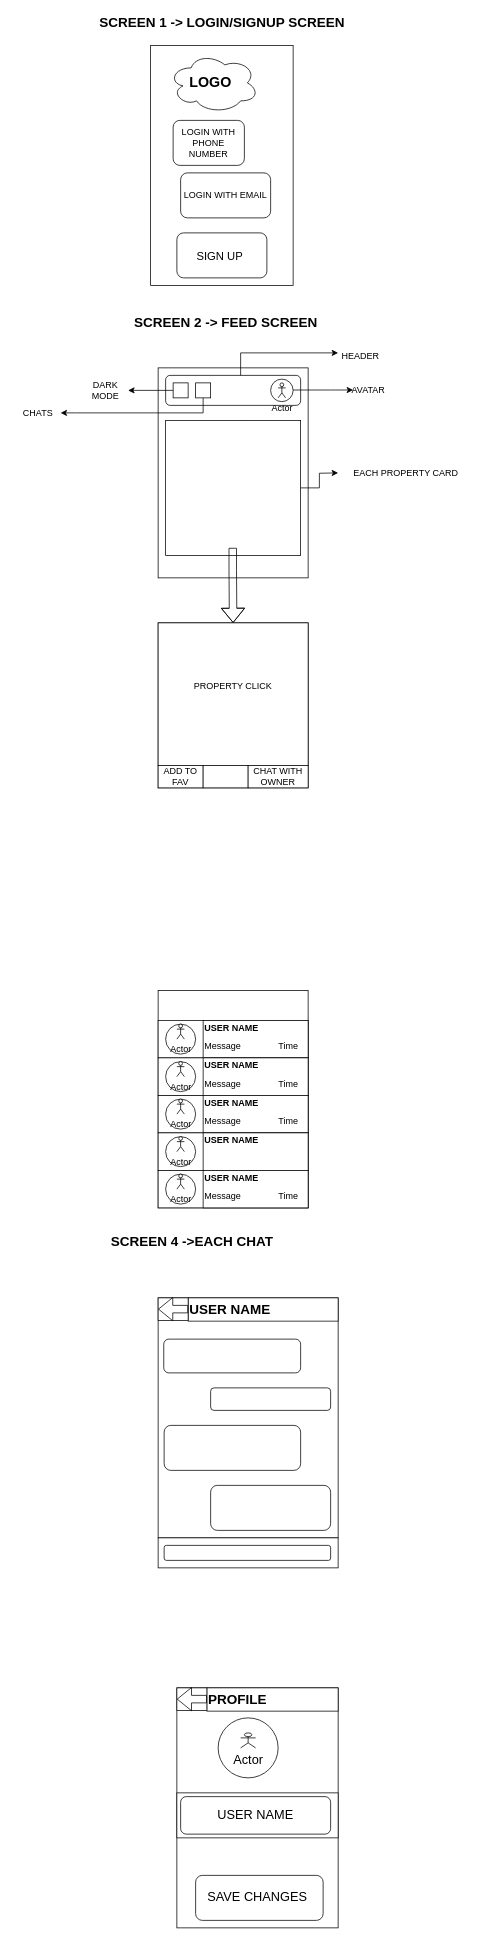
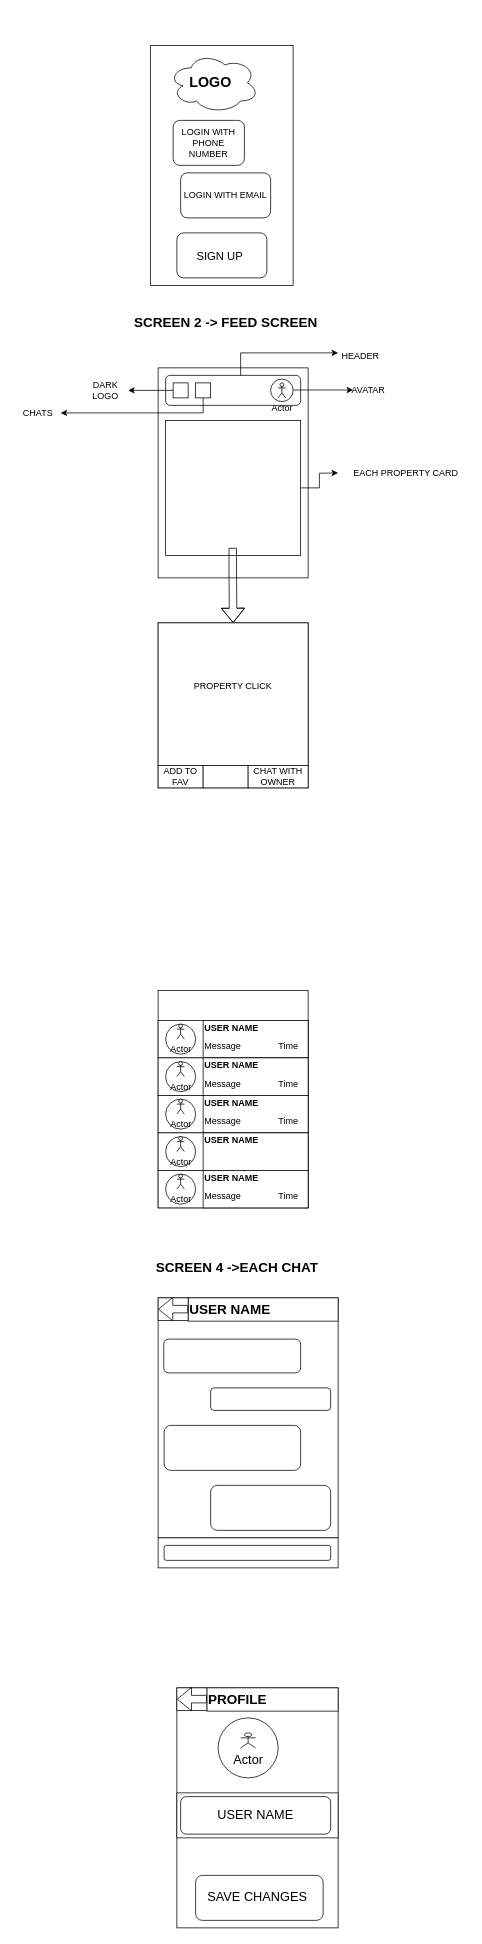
node "SCREEN 1 -> LOGIN/SIGNUP SCREEN": removed
node "DARK MODE": label "DARK MODE" -> "DARK LOGO"
node "SCREEN 4 ->EACH CHAT": moved (192, 1242) -> (237, 1268)
